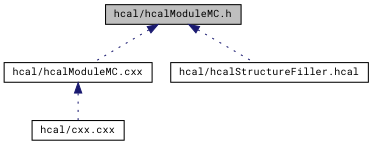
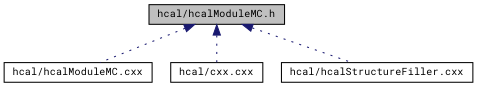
node "hcal/hcalStructureFiller.hcal": label "hcal/hcalStructureFiller.hcal" -> "hcal/hcalStructureFiller.cxx"
edge "hcal/cxx.cxx" -> "hcal/hcalModuleMC.cxx": now "hcal/cxx.cxx" -> "hcal/hcalModuleMC.h"
